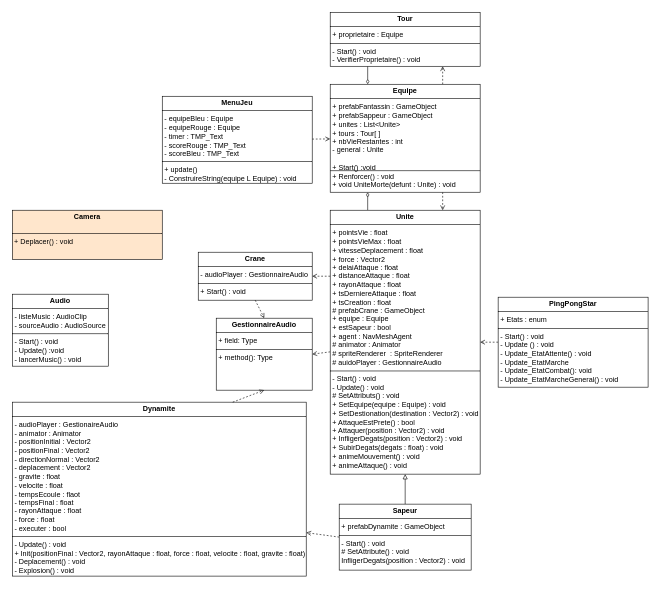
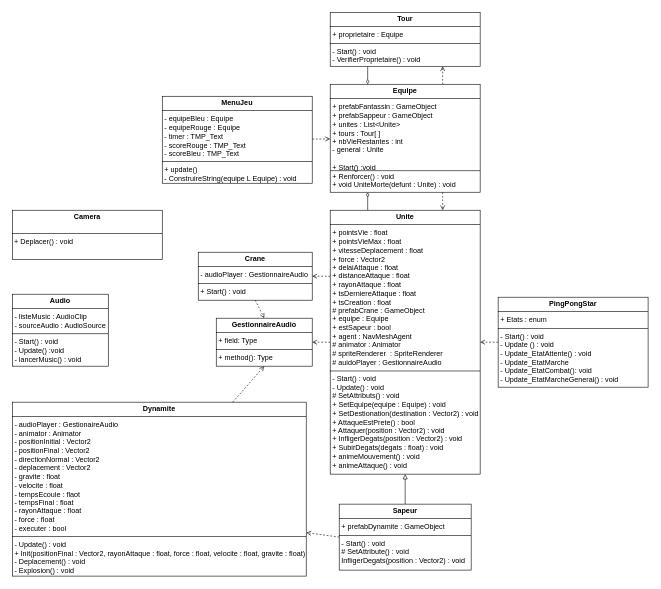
node "Camera + Deplacer() : void": fillcolor #ffe6cc -> #ffffff
node "GestionnaireAudio + field: Type + method(): Type": size 96x72 -> 96x48
